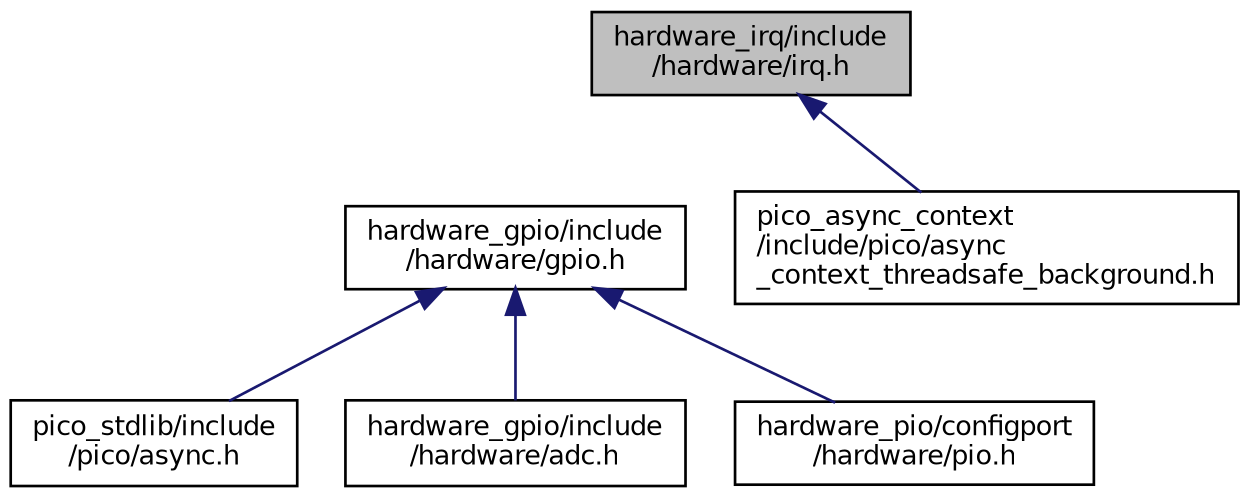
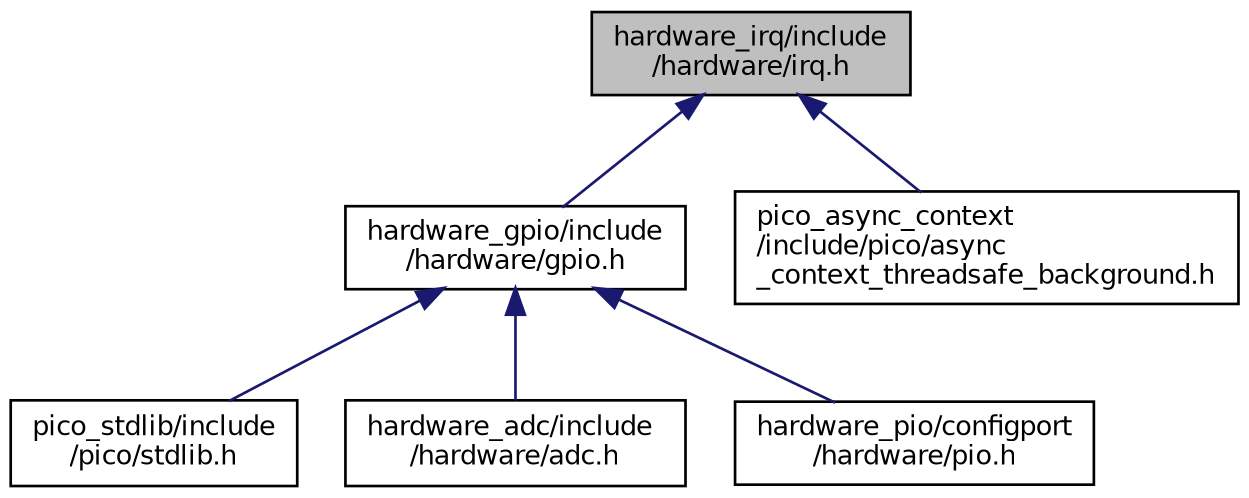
edge "hardware_gpio/include /hardware/gpio.h" -> "hardware_irq/include /hardware/irq.h": added
node "pico_stdlib/include /pico/async.h": label "pico_stdlib/include /pico/async.h" -> "pico_stdlib/include /pico/stdlib.h"
node "hardware_gpio/include /hardware/adc.h": label "hardware_gpio/include /hardware/adc.h" -> "hardware_adc/include /hardware/adc.h"
